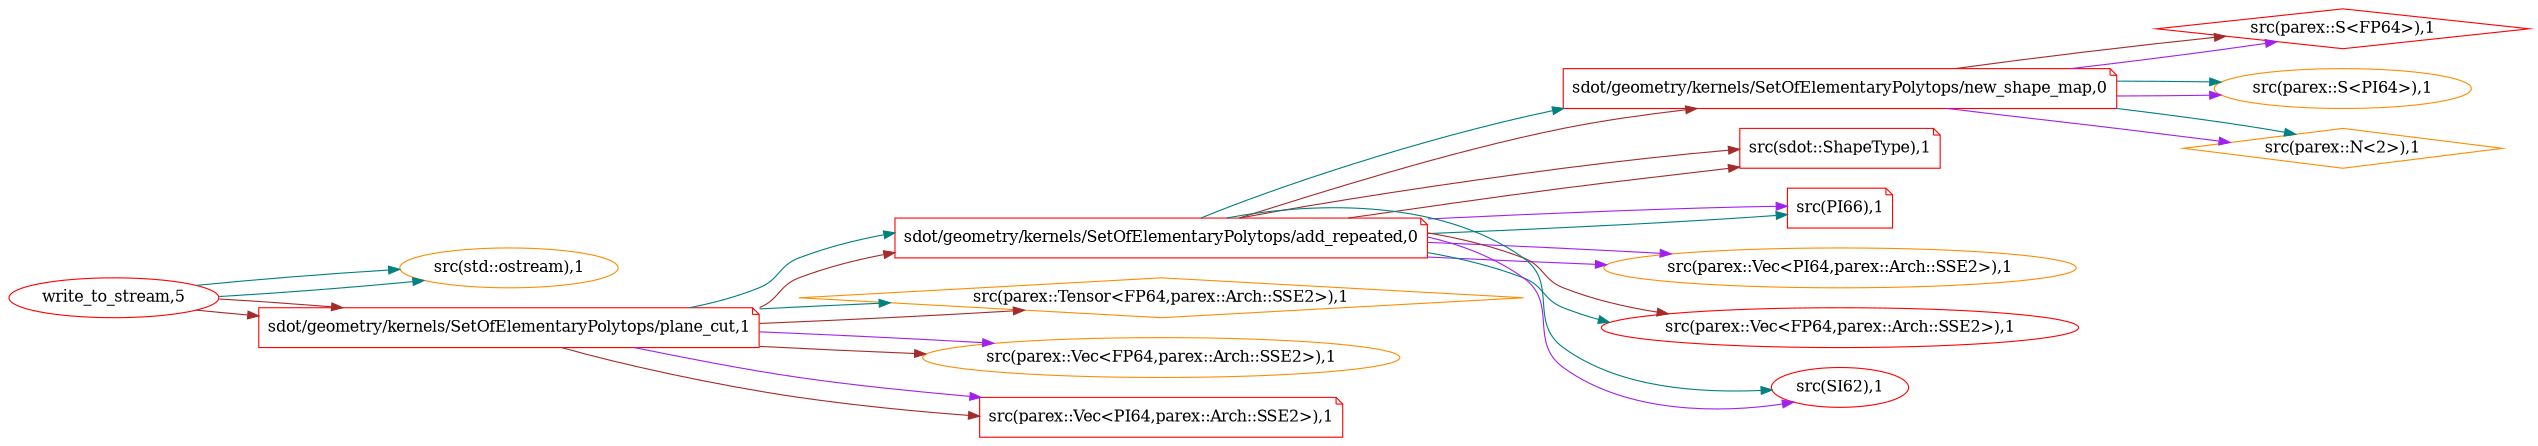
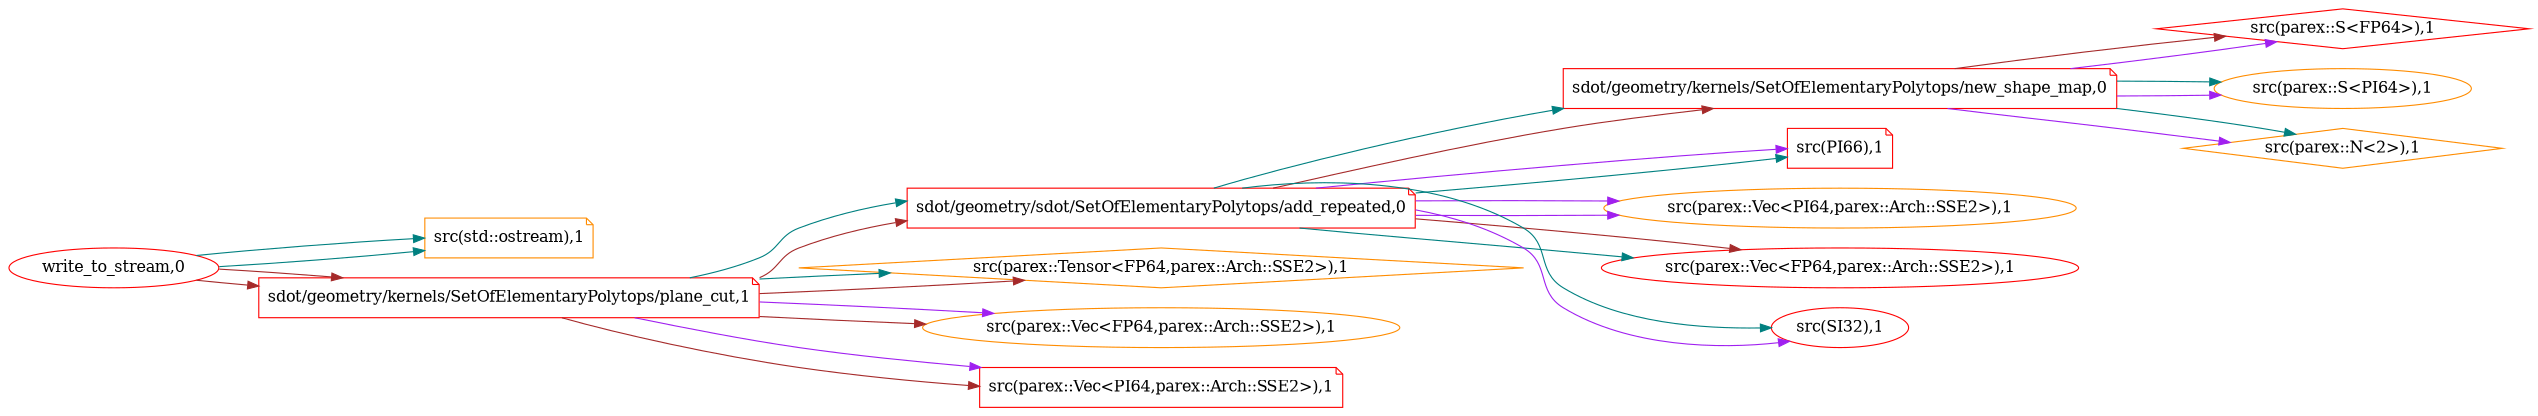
node "src(sdot::ShapeType),1": removed
node "sdot/geometry/kernels/SetOfElementaryPolytops/add_repeated,0": label "sdot/geometry/kernels/SetOfElementaryPolytops/add_repeated,0" -> "sdot/geometry/sdot/SetOfElementaryPolytops/add_repeated,0"
node "src(std::ostream),1": shape ellipse -> note
node "write_to_stream,5": label "write_to_stream,5" -> "write_to_stream,0"
node "src(SI62),1": label "src(SI62),1" -> "src(SI32),1"
